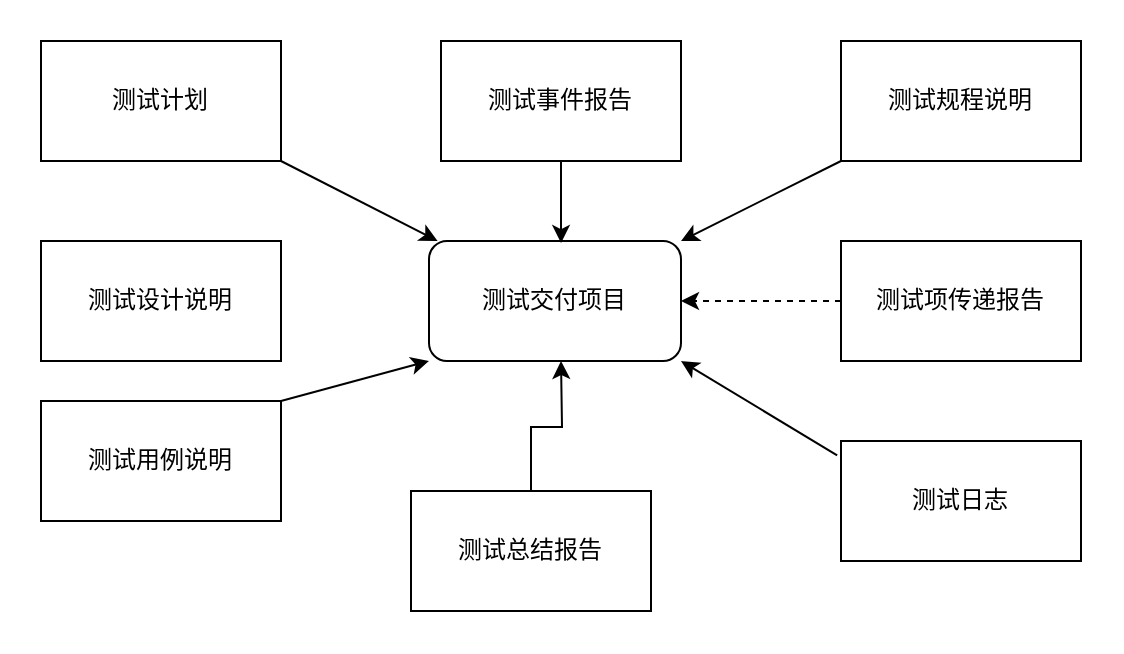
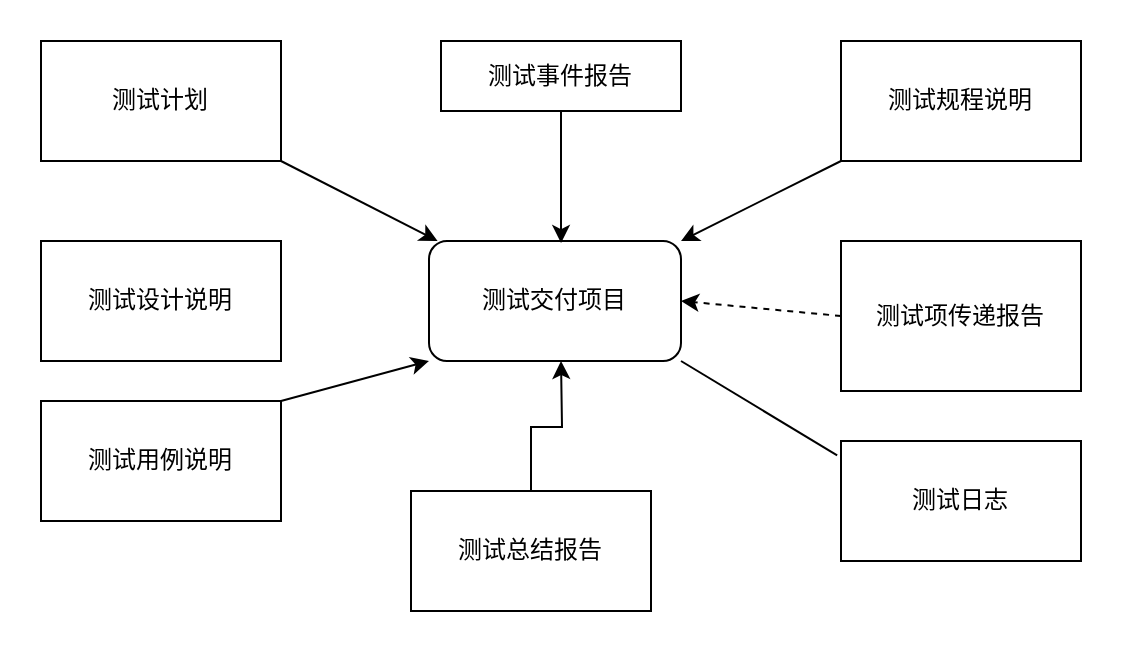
node "测试事件报告": size 240x120 -> 240x70
node "测试项传递报告": size 240x120 -> 240x150
edge "测试日志" -> "测试交付项目": arrowhead classic -> none
